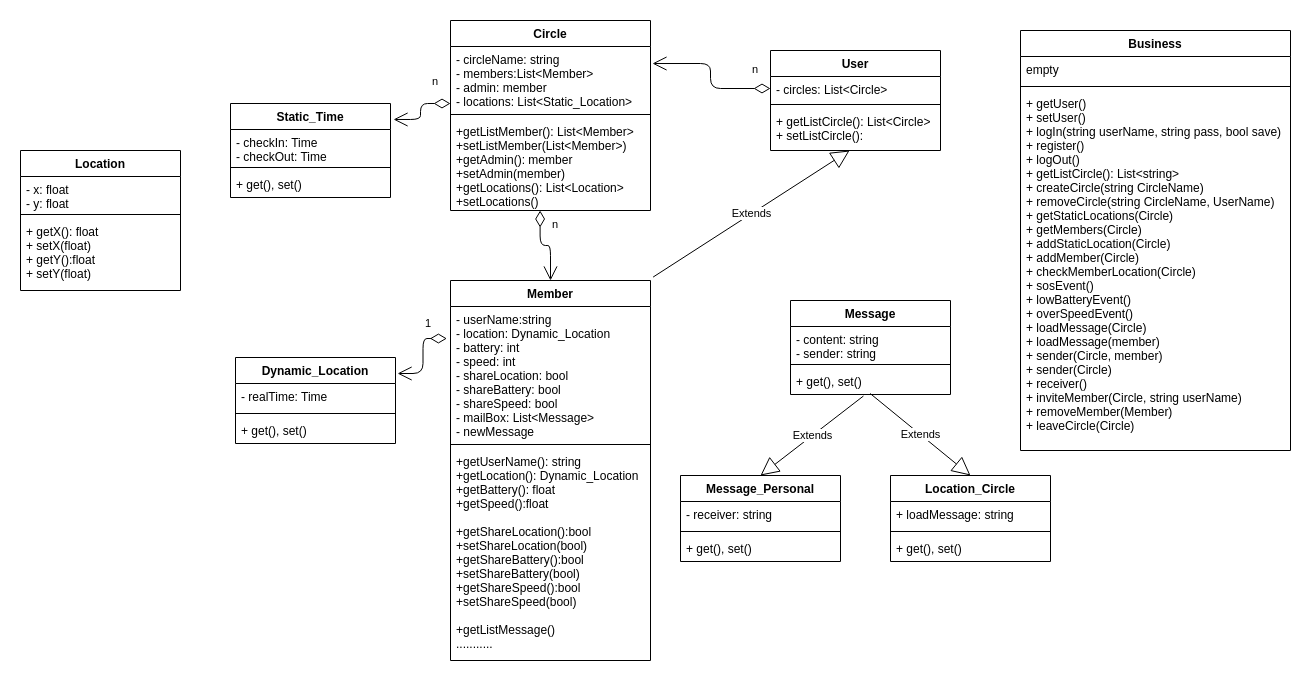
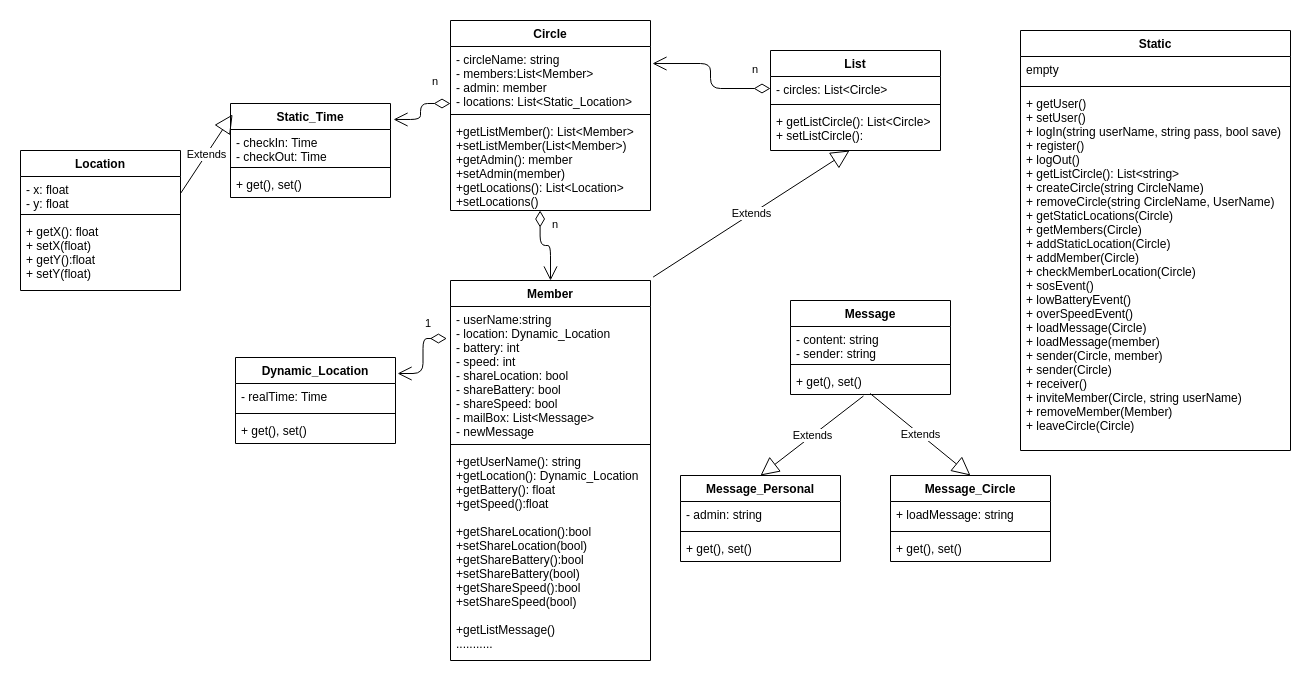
node "Business": label "Business" -> "Static"
node "User": label "User" -> "List"
edge "- x: float - y: float" -> "Static_Time": added, label "Extends"
node "Location_Circle": label "Location_Circle" -> "Message_Circle"
node "- receiver: string": label "- receiver: string" -> "- admin: string"
